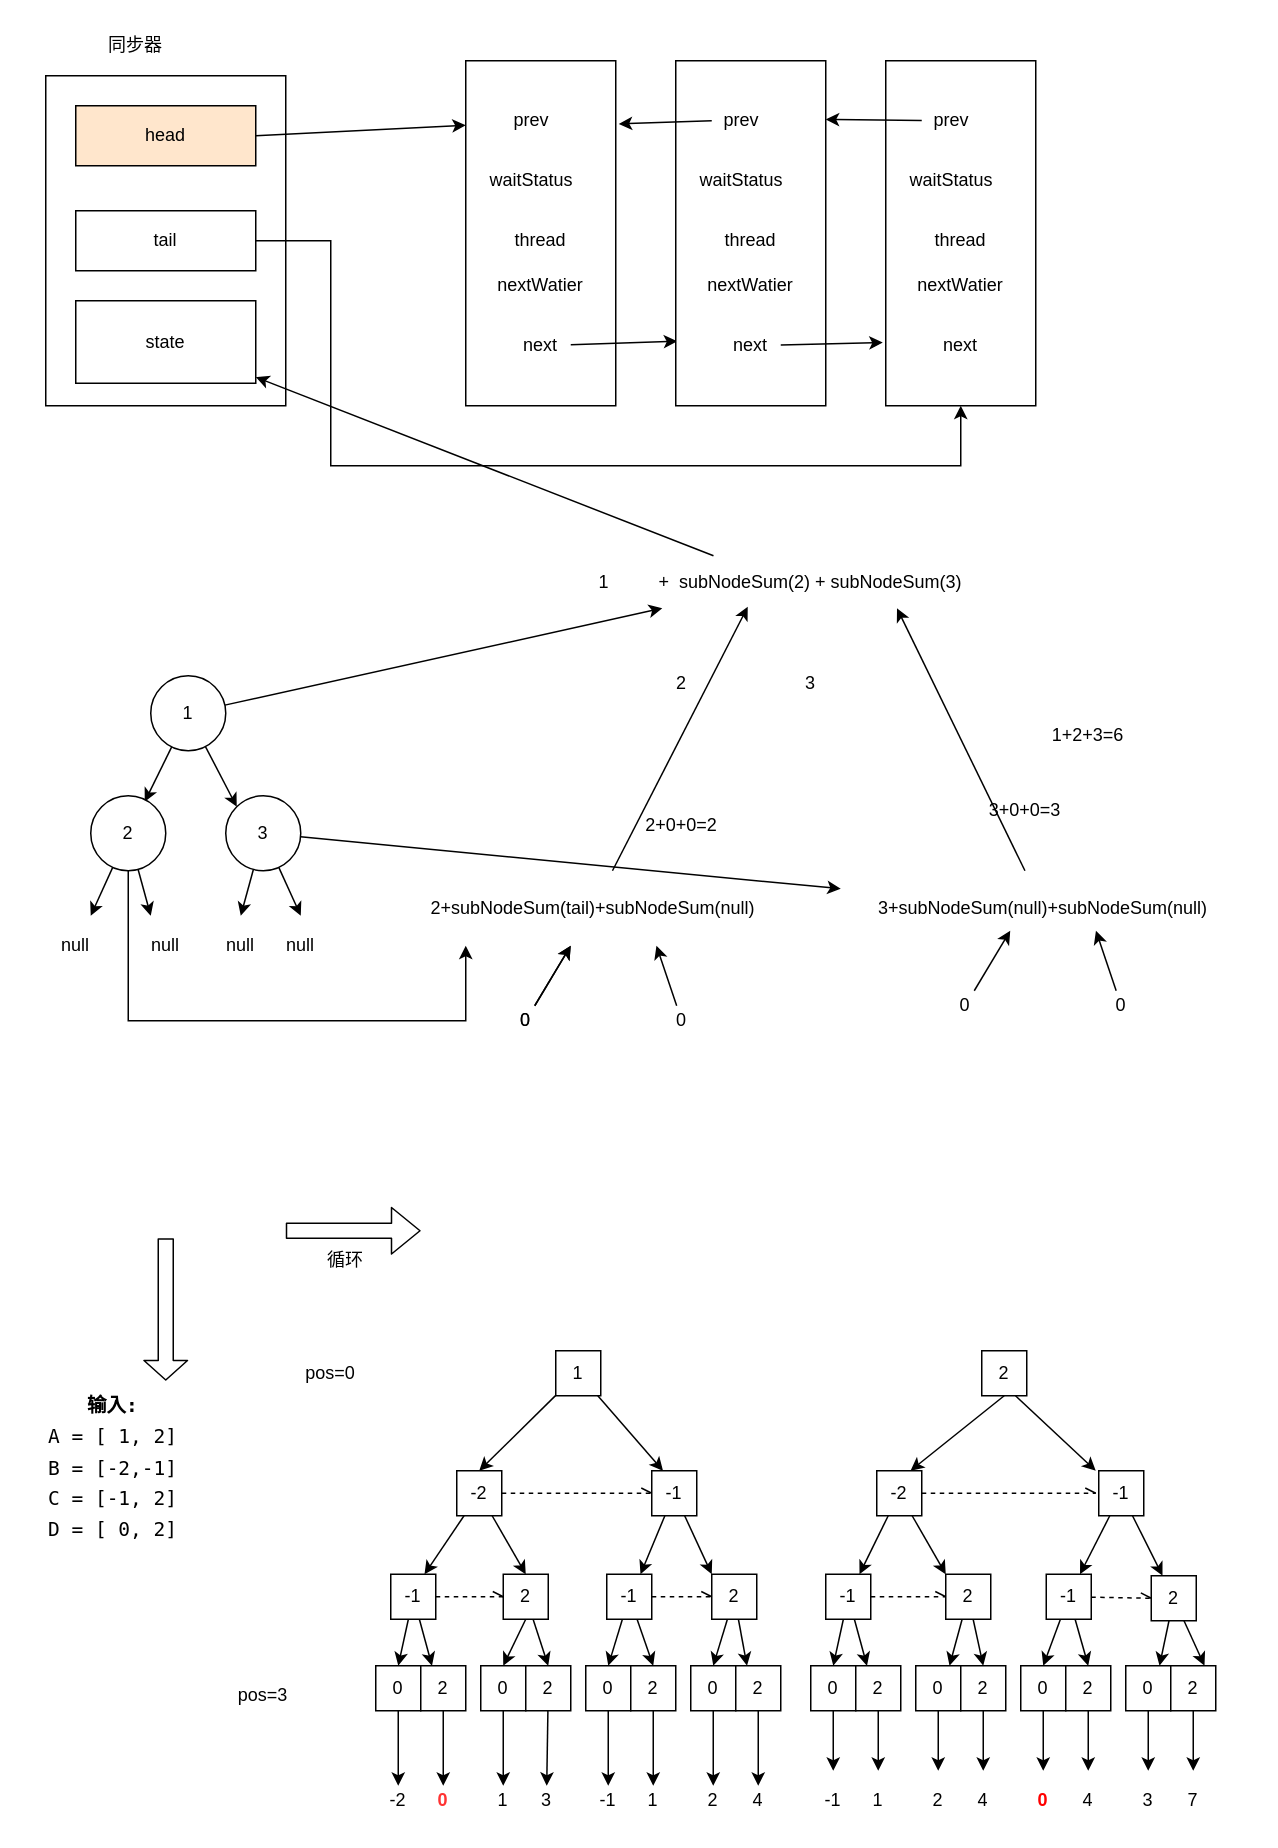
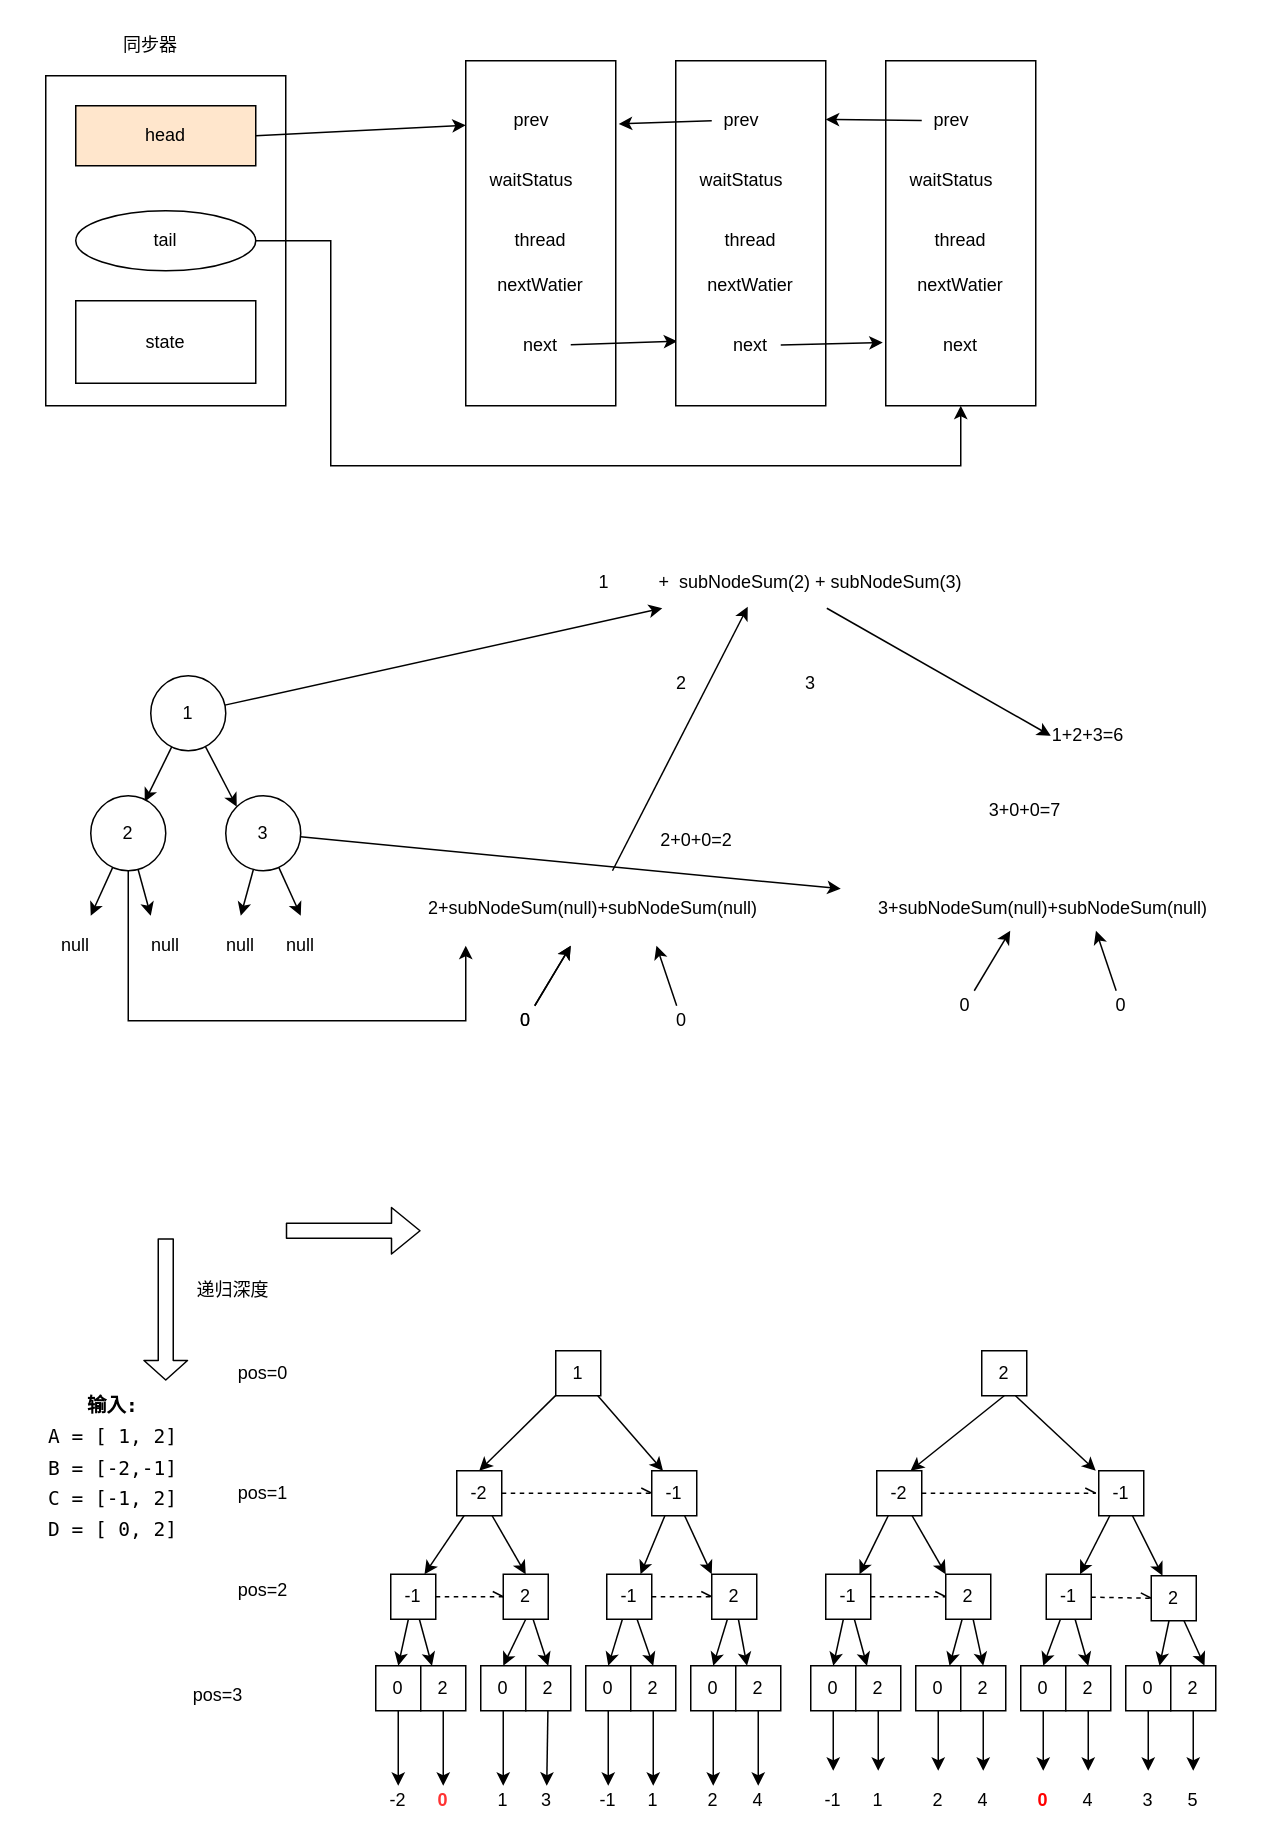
node "同步器": moved (136, 46) -> (151, 46)
node "tail": shape rectangle -> ellipse
edge "1 + subNodeSum(2) + subNodeSum(3)" -> "state": now "1 + subNodeSum(2) + subNodeSum(3)" -> "1+2+3=6"
edge "3+subNodeSum(null)+subNodeSum(null)" -> "1 + subNodeSum(2) + subNodeSum(3)": removed
node "3+0+0=3": label "3+0+0=3" -> "3+0+0=7"
node "2+0+0=2": moved (682, 826) -> (697, 841)
node "2+subNodeSum(tail)+subNodeSum(null)": label "2+subNodeSum(tail)+subNodeSum(null)" -> "2+subNodeSum(null)+subNodeSum(null)"
node "循环": removed
node "递归深度": added
node "pos=0": moved (331, 1373) -> (263, 1373)
node "pos=1": added
node "pos=2": added
node "pos=3": moved (263, 1696) -> (218, 1696)
node "7": label "7" -> "5"
